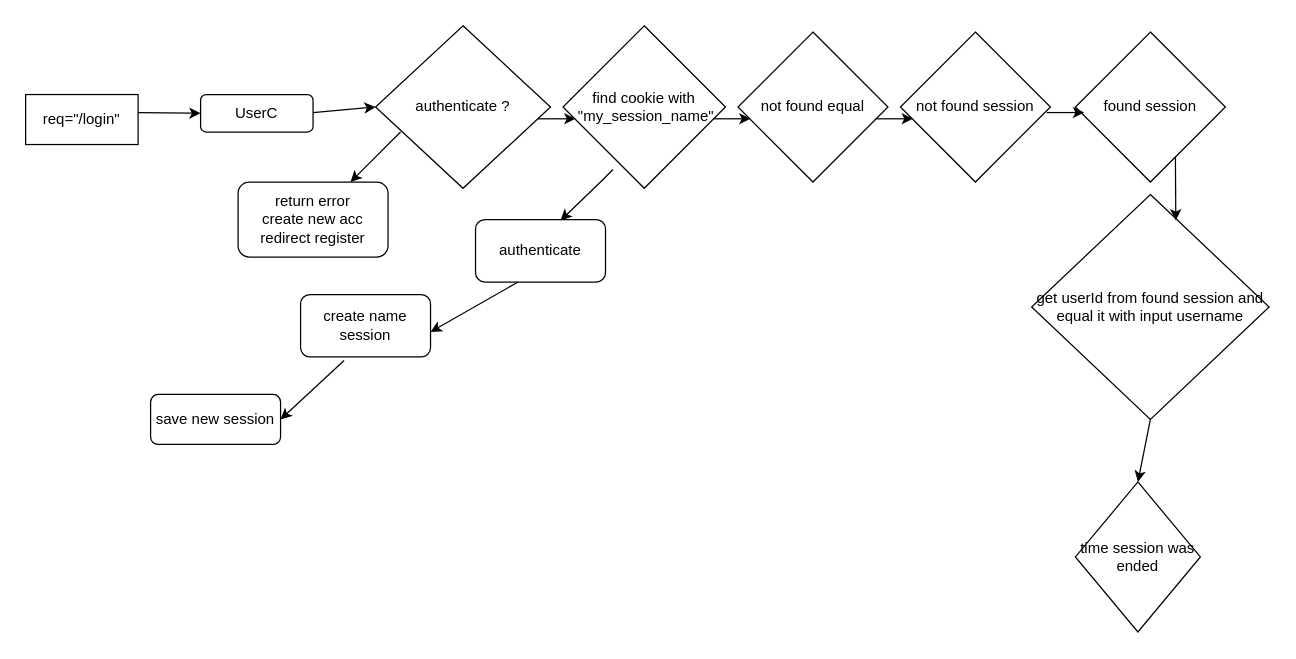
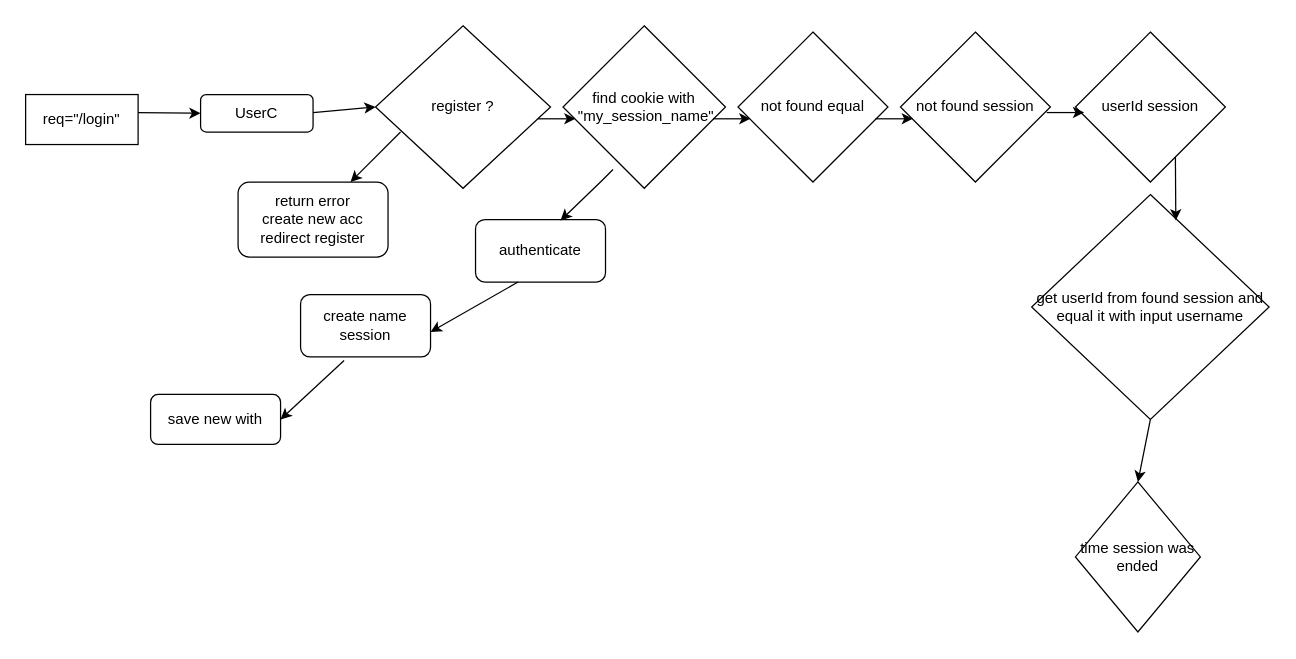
node "authenticate ?": label "authenticate ?" -> "register ?"
node "found session": label "found session" -> "userId session"
node "save new session": label "save new session" -> "save new with"
